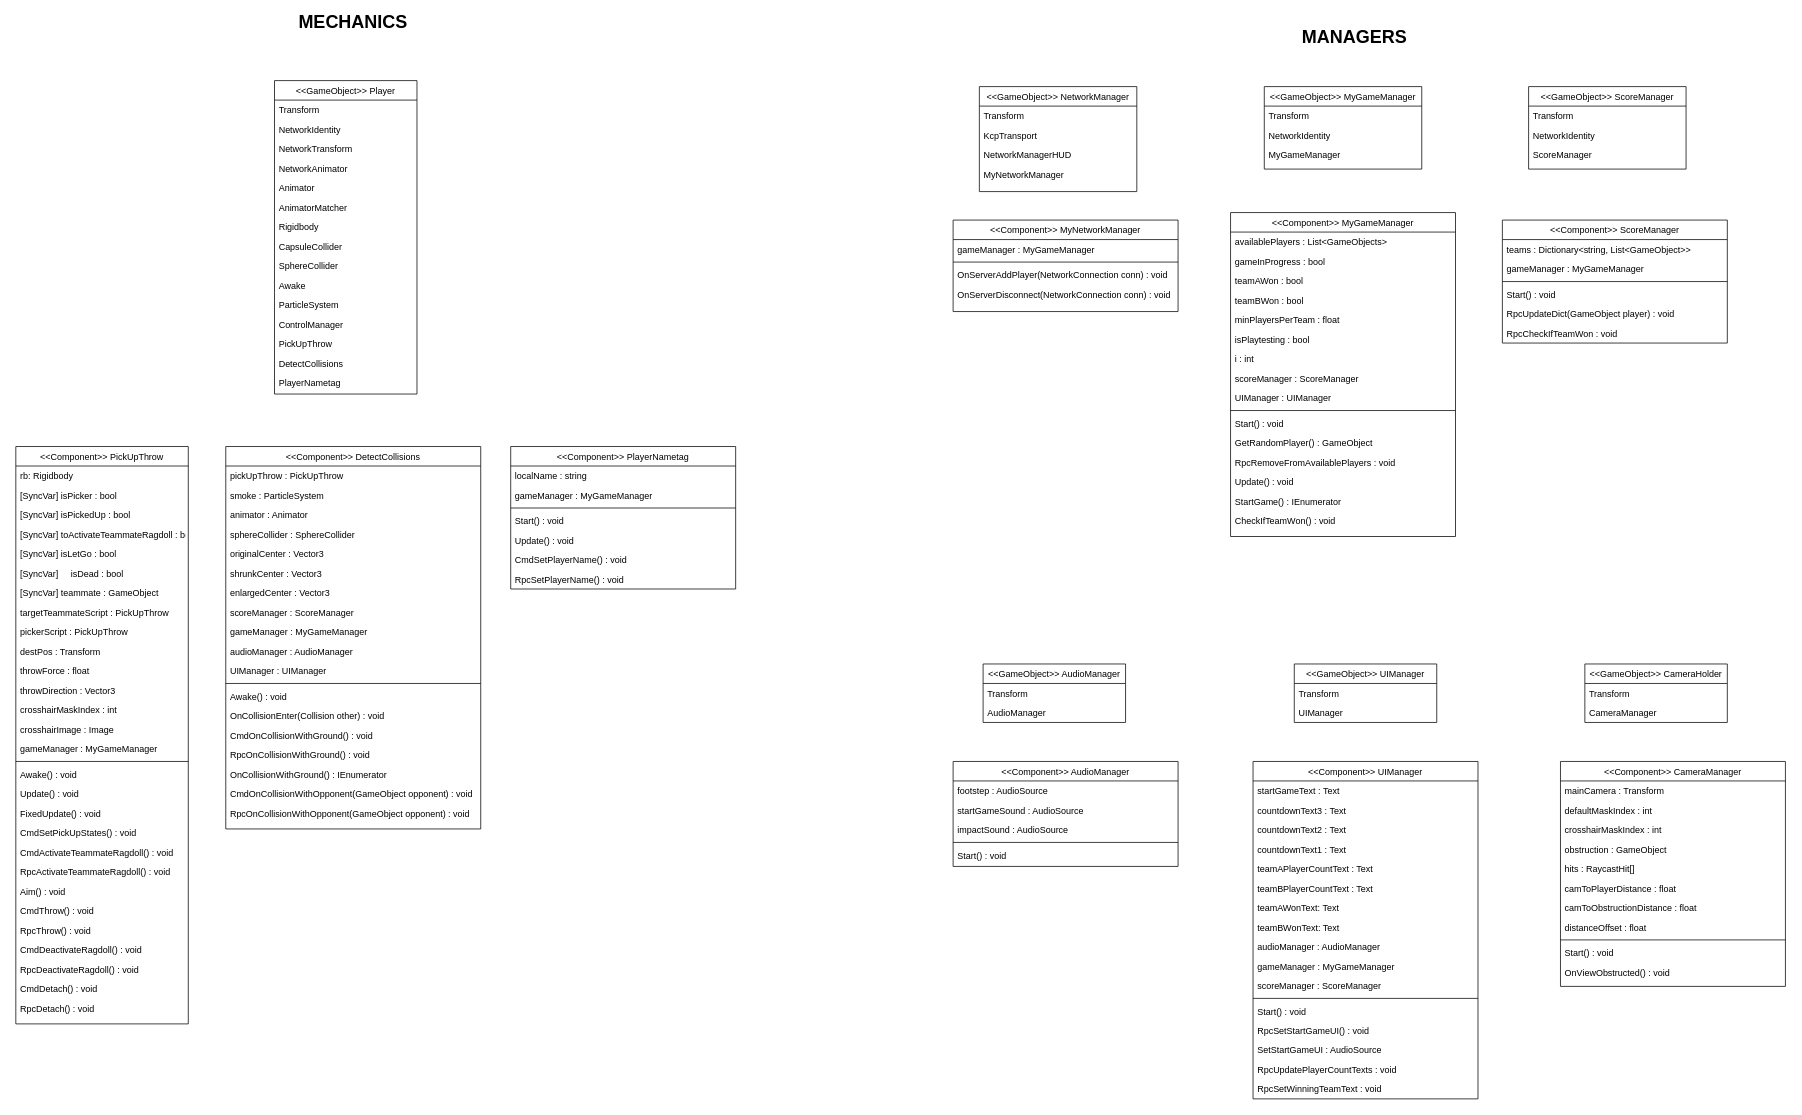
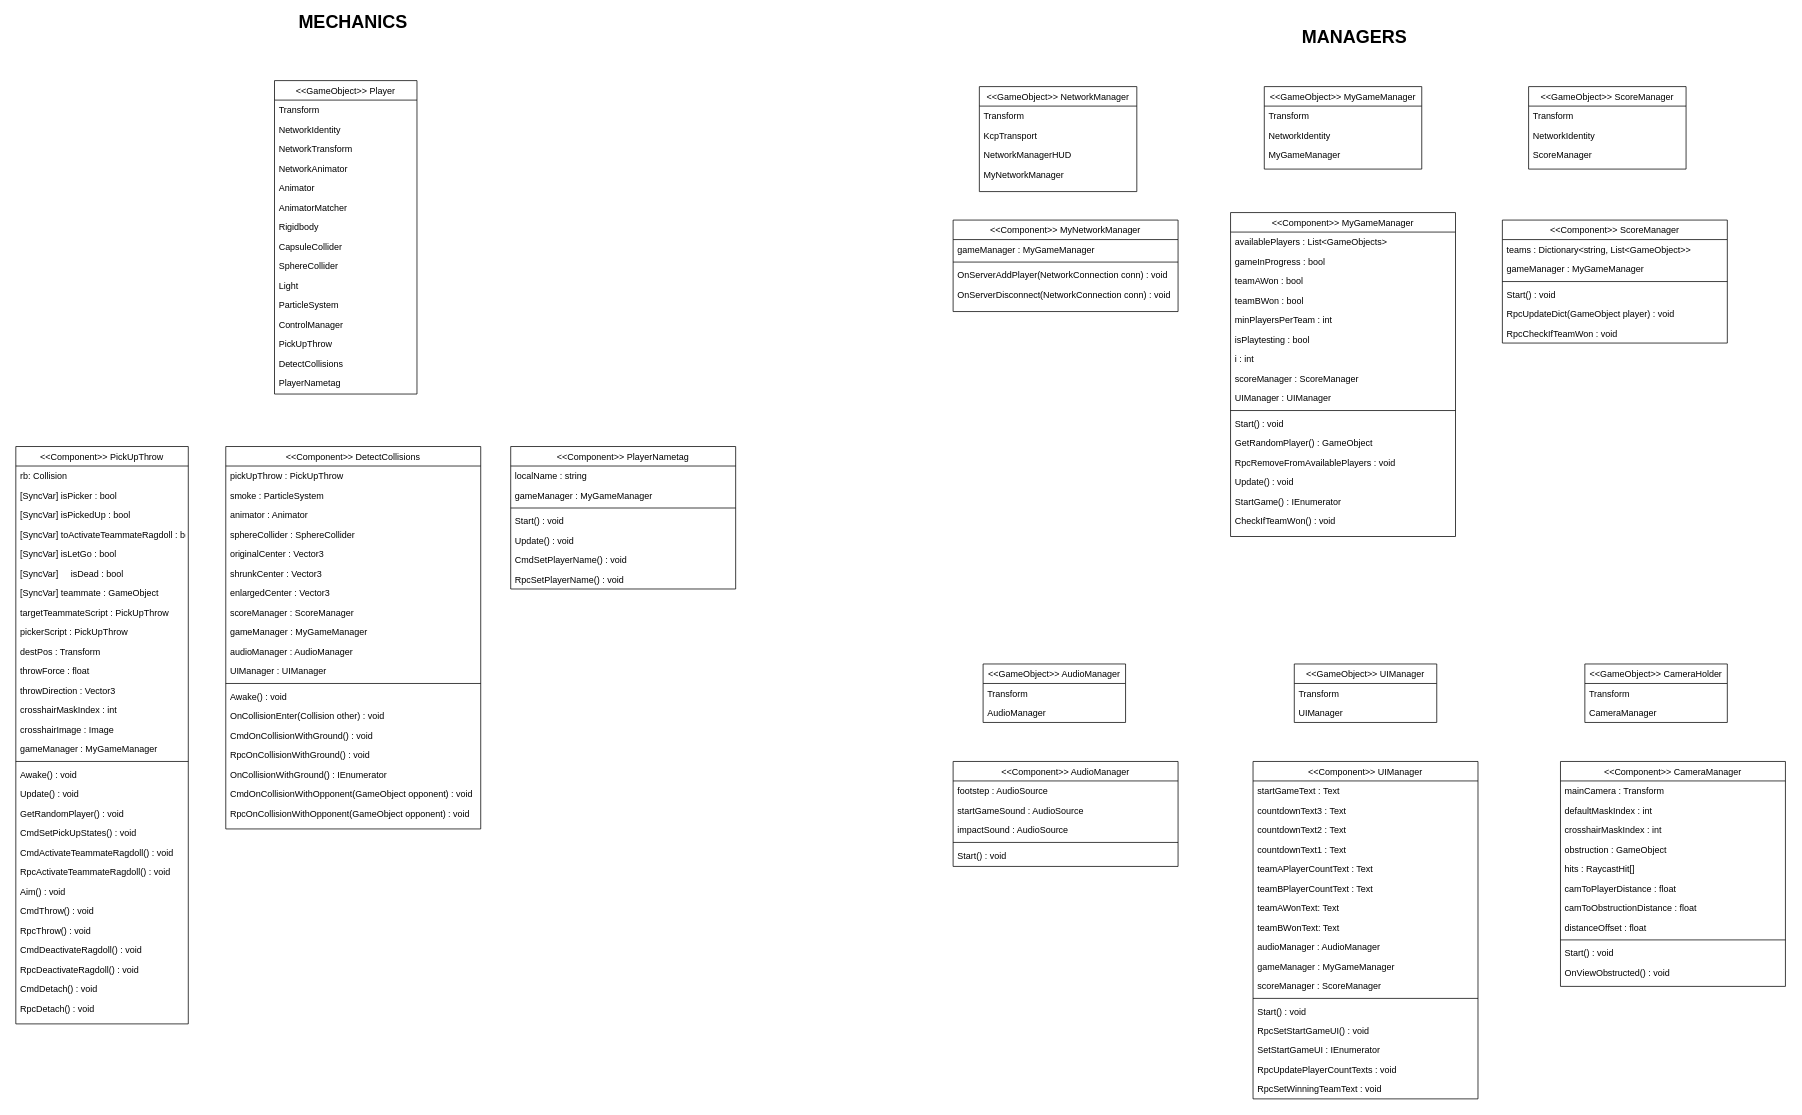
node "Awake": label "Awake" -> "Light"
node "minPlayersPerTeam : float": label "minPlayersPerTeam : float" -> "minPlayersPerTeam : int"
node "rb: Rigidbody": label "rb: Rigidbody" -> "rb: Collision"
node "FixedUpdate() : void": label "FixedUpdate() : void" -> "GetRandomPlayer() : void"
node "SetStartGameUI : AudioSource": label "SetStartGameUI : AudioSource" -> "SetStartGameUI : IEnumerator"
